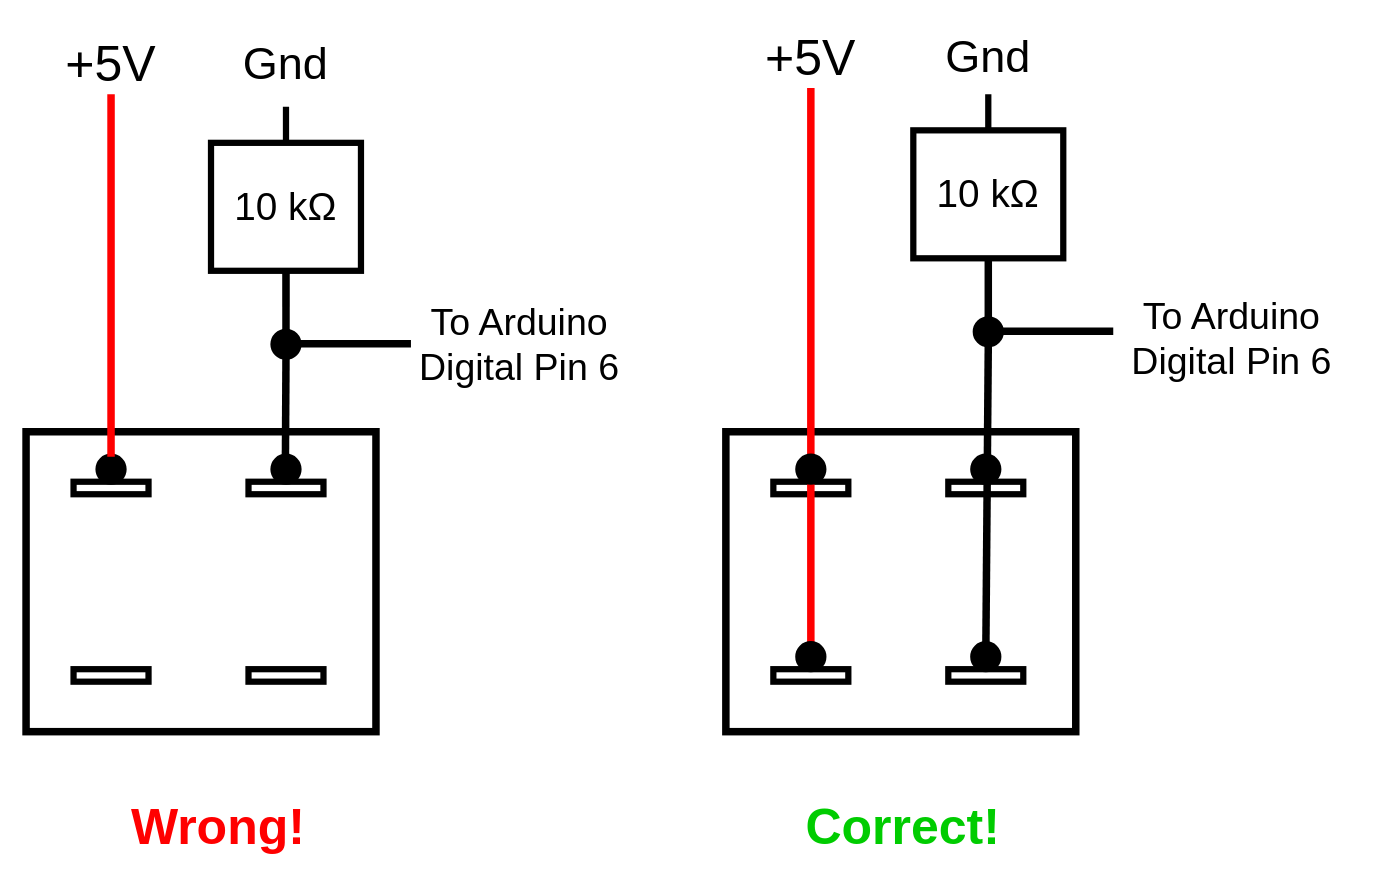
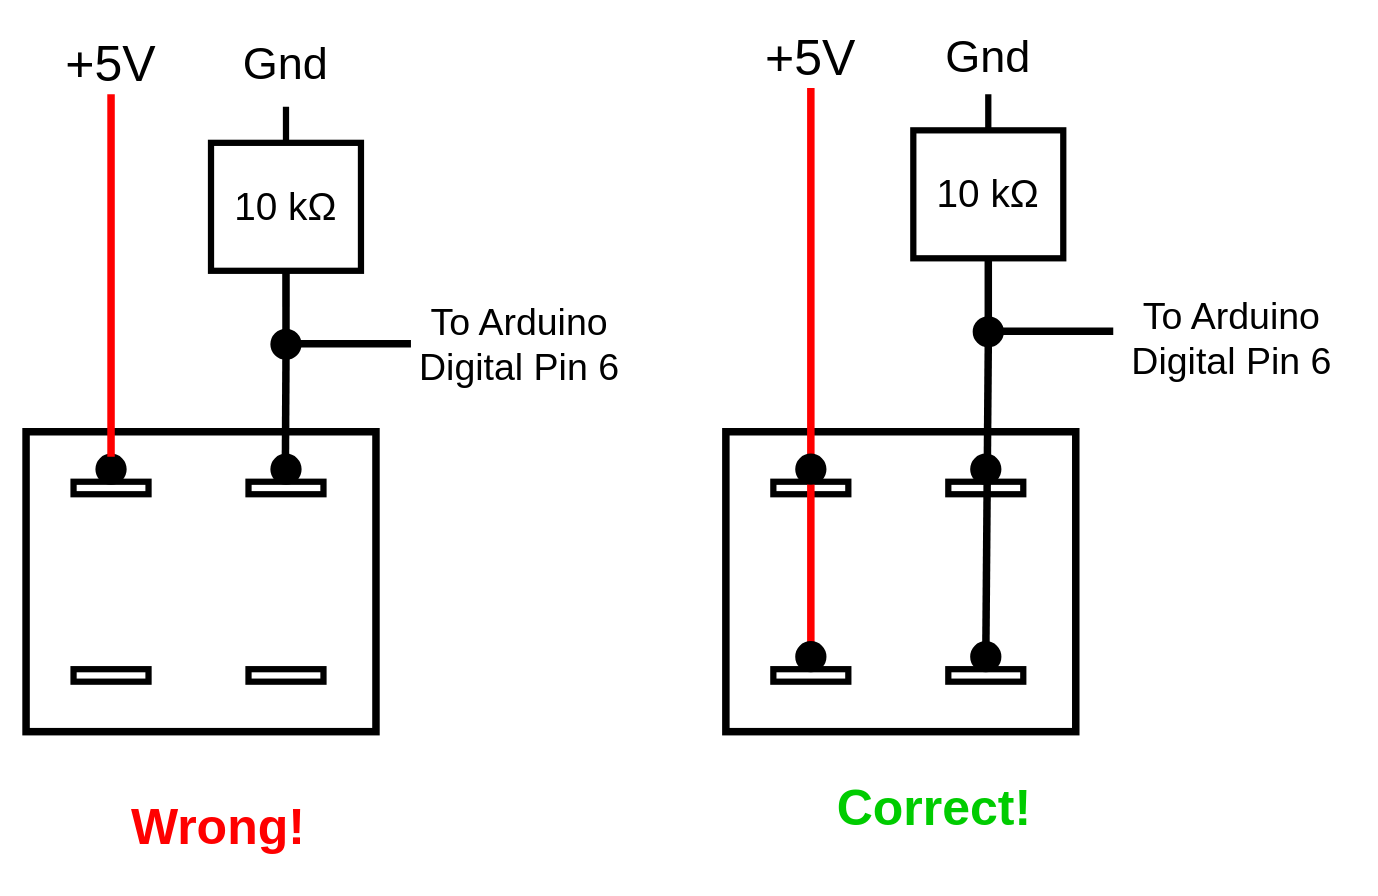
node "Correct!": moved (903, 826) -> (934, 807)
